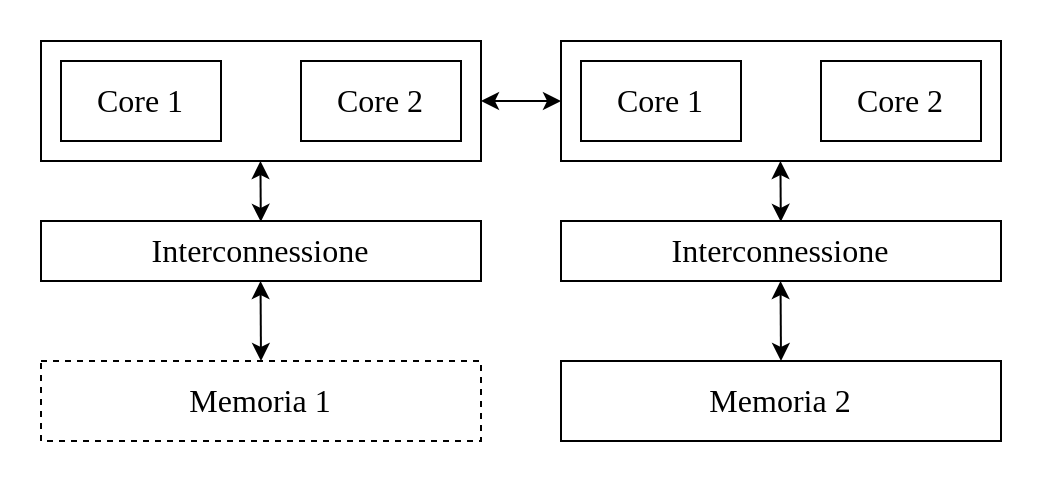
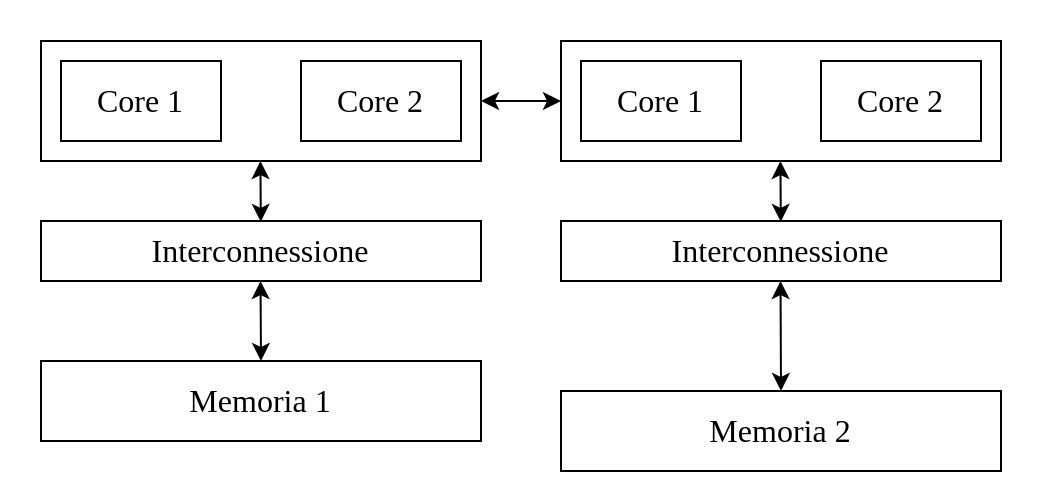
node "Memoria 1": style dashed -> solid
node "Memoria 2": moved (781, 401) -> (781, 431)
